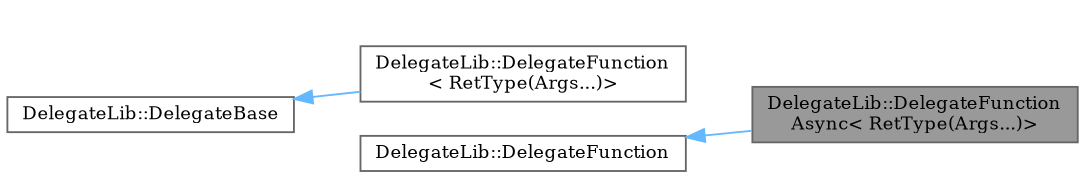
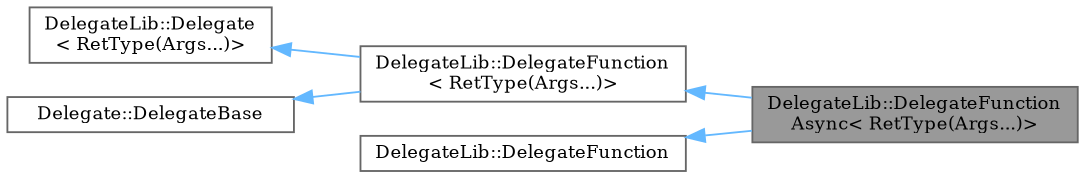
node "DelegateLib::Delegate < RetType(Args...)>": added
edge "DelegateLib::DelegateFunction Async< RetType(Args...)>" -> "DelegateLib::DelegateFunction < RetType(Args...)>": added
node "DelegateLib::DelegateBase": label "DelegateLib::DelegateBase" -> "Delegate::DelegateBase"
